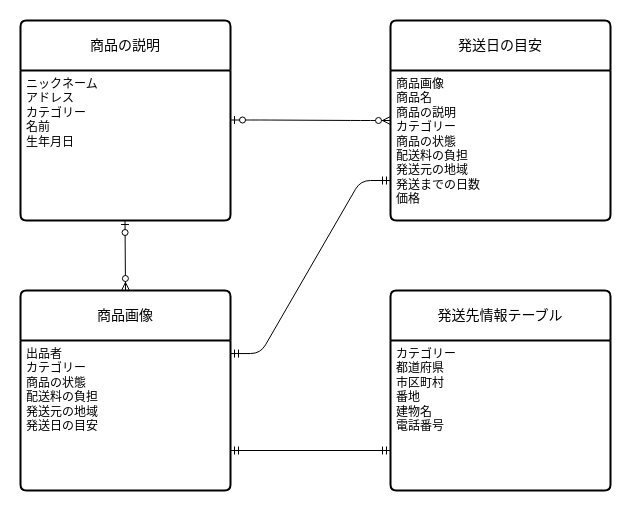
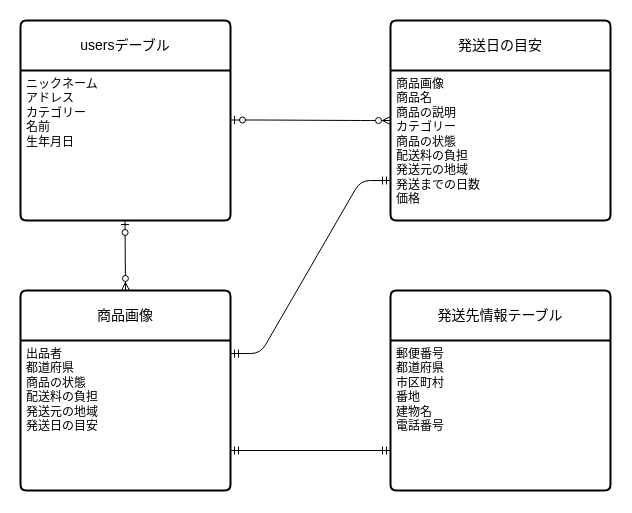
node "商品の説明": label "商品の説明" -> "usersデーブル"
node "出品者 カテゴリー 商品の状態 配送料の負担 発送元の地域 発送日の目安": label "出品者 カテゴリー 商品の状態 配送料の負担 発送元の地域 発送日の目安" -> "出品者 都道府県 商品の状態 配送料の負担 発送元の地域 発送日の目安"
node "カテゴリー 都道府県 市区町村 番地 建物名 電話番号": label "カテゴリー 都道府県 市区町村 番地 建物名 電話番号" -> "郵便番号 都道府県 市区町村 番地 建物名 電話番号"
